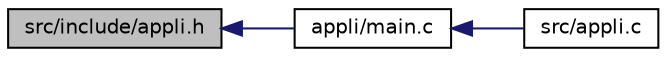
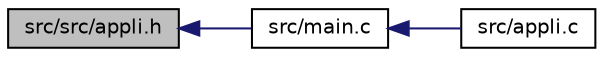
node "src/include/appli.h": label "src/include/appli.h" -> "src/src/appli.h"
node "appli/main.c": label "appli/main.c" -> "src/main.c"
